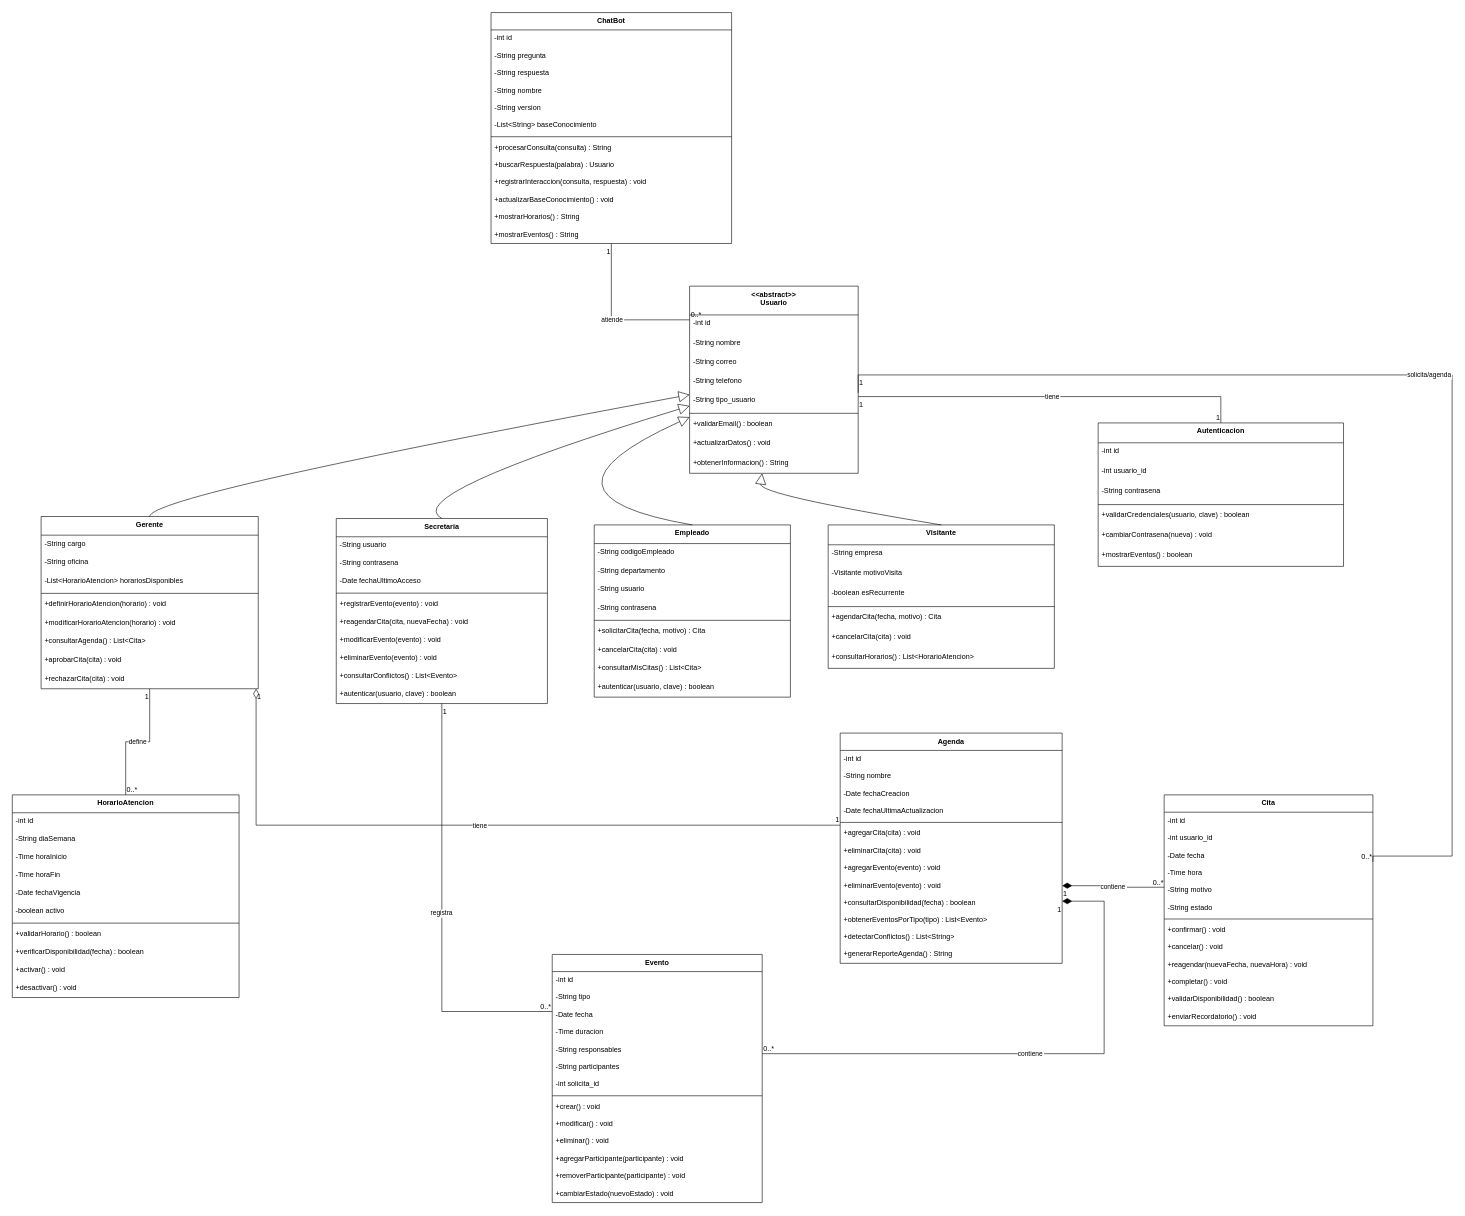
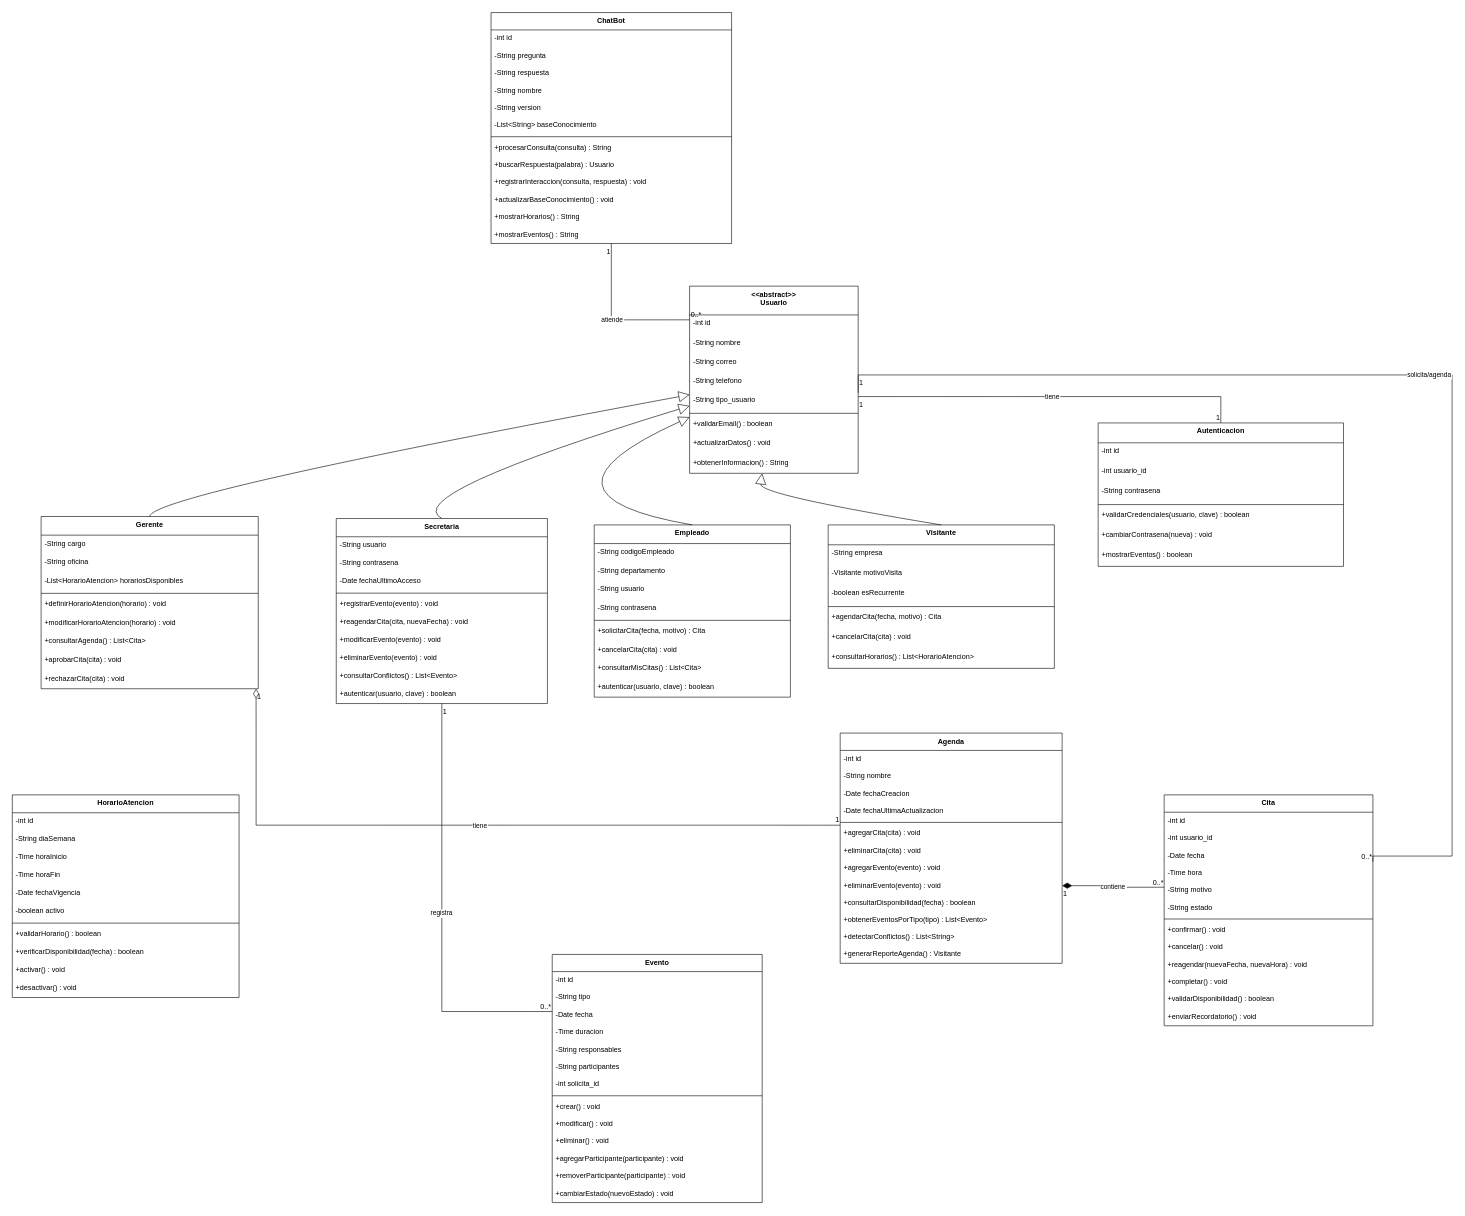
edge "Gerente" -- "HorarioAtencion": removed, labels "1", "define", "0..*"
node "+generarReporteAgenda() : String": label "+generarReporteAgenda() : String" -> "+generarReporteAgenda() : Visitante"
edge "Evento" -> "Agenda": removed, labels "0..*", "contiene", "1"
